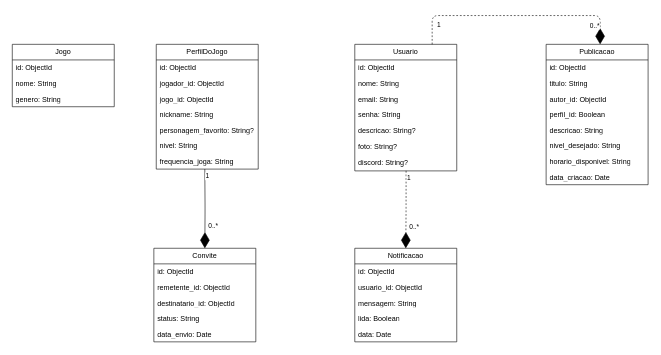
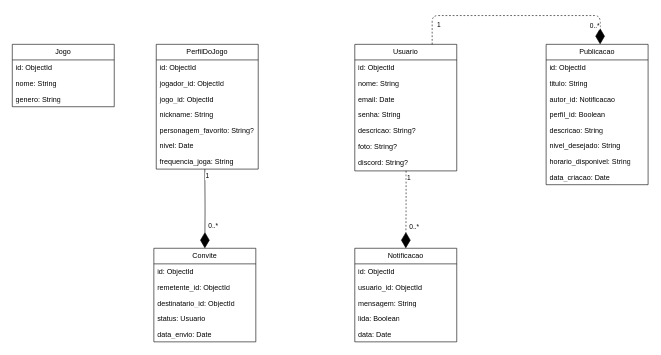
node "email: String": label "email: String" -> "email: Date"
node "autor_id: ObjectId": label "autor_id: ObjectId" -> "autor_id: Notificacao"
node "nivel: String": label "nivel: String" -> "nivel: Date"
node "status: String": label "status: String" -> "status: Usuario"
